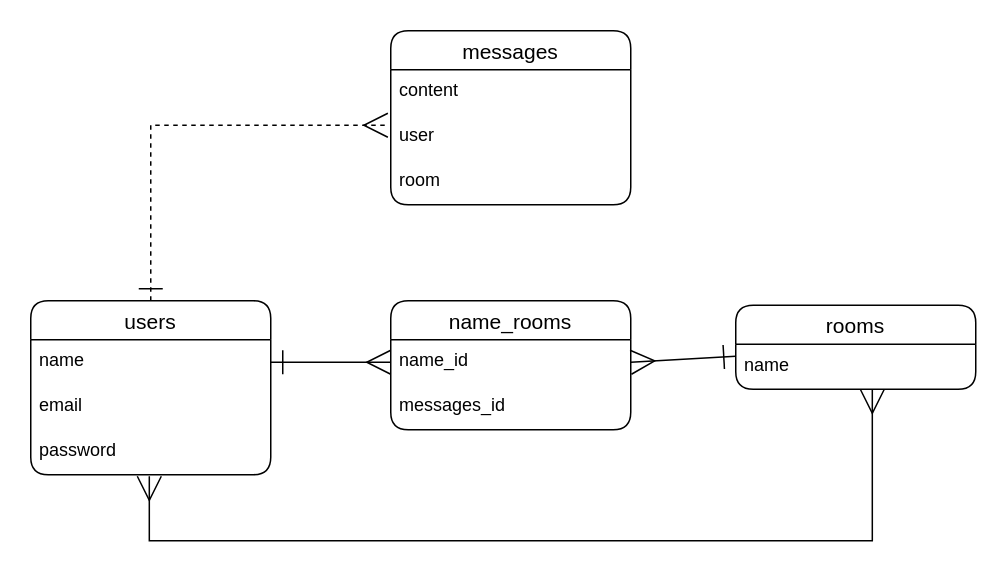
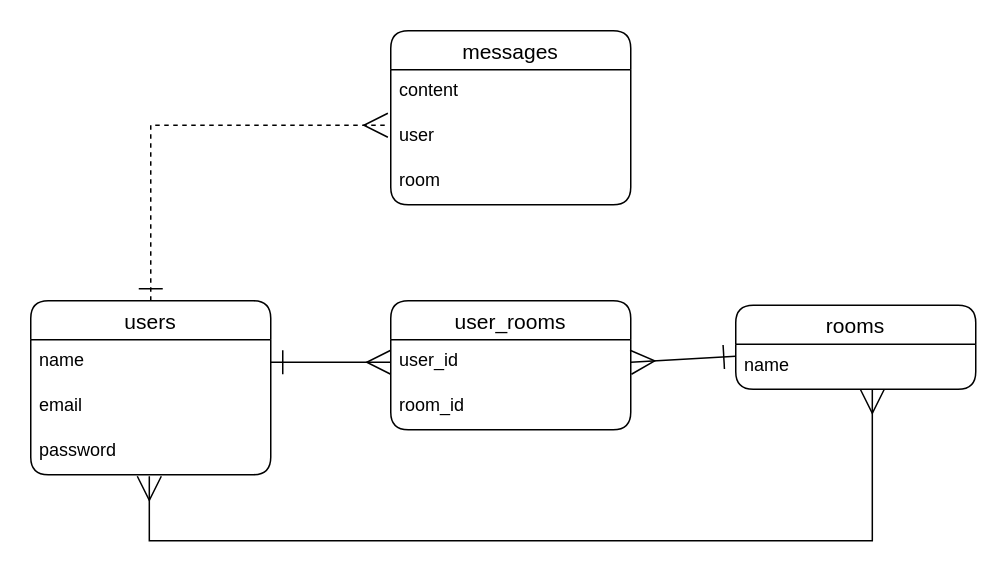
node "name_rooms": label "name_rooms" -> "user_rooms"
node "name_id": label "name_id" -> "user_id"
node "messages_id": label "messages_id" -> "room_id"
